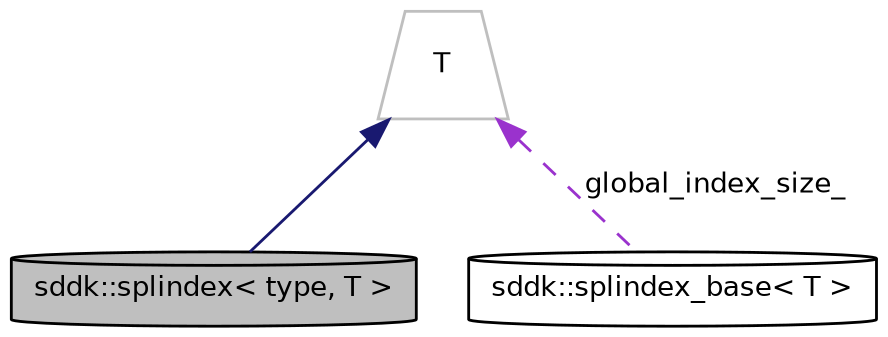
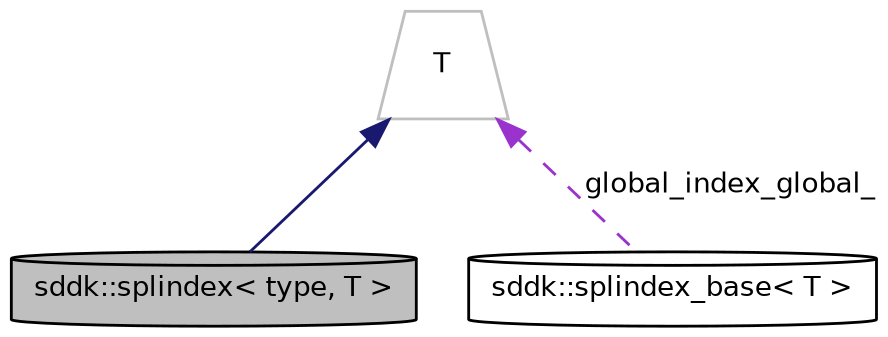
edge "sddk::splindex_base< T >" -> "T": label " global_index_size_" -> " global_index_global_"
